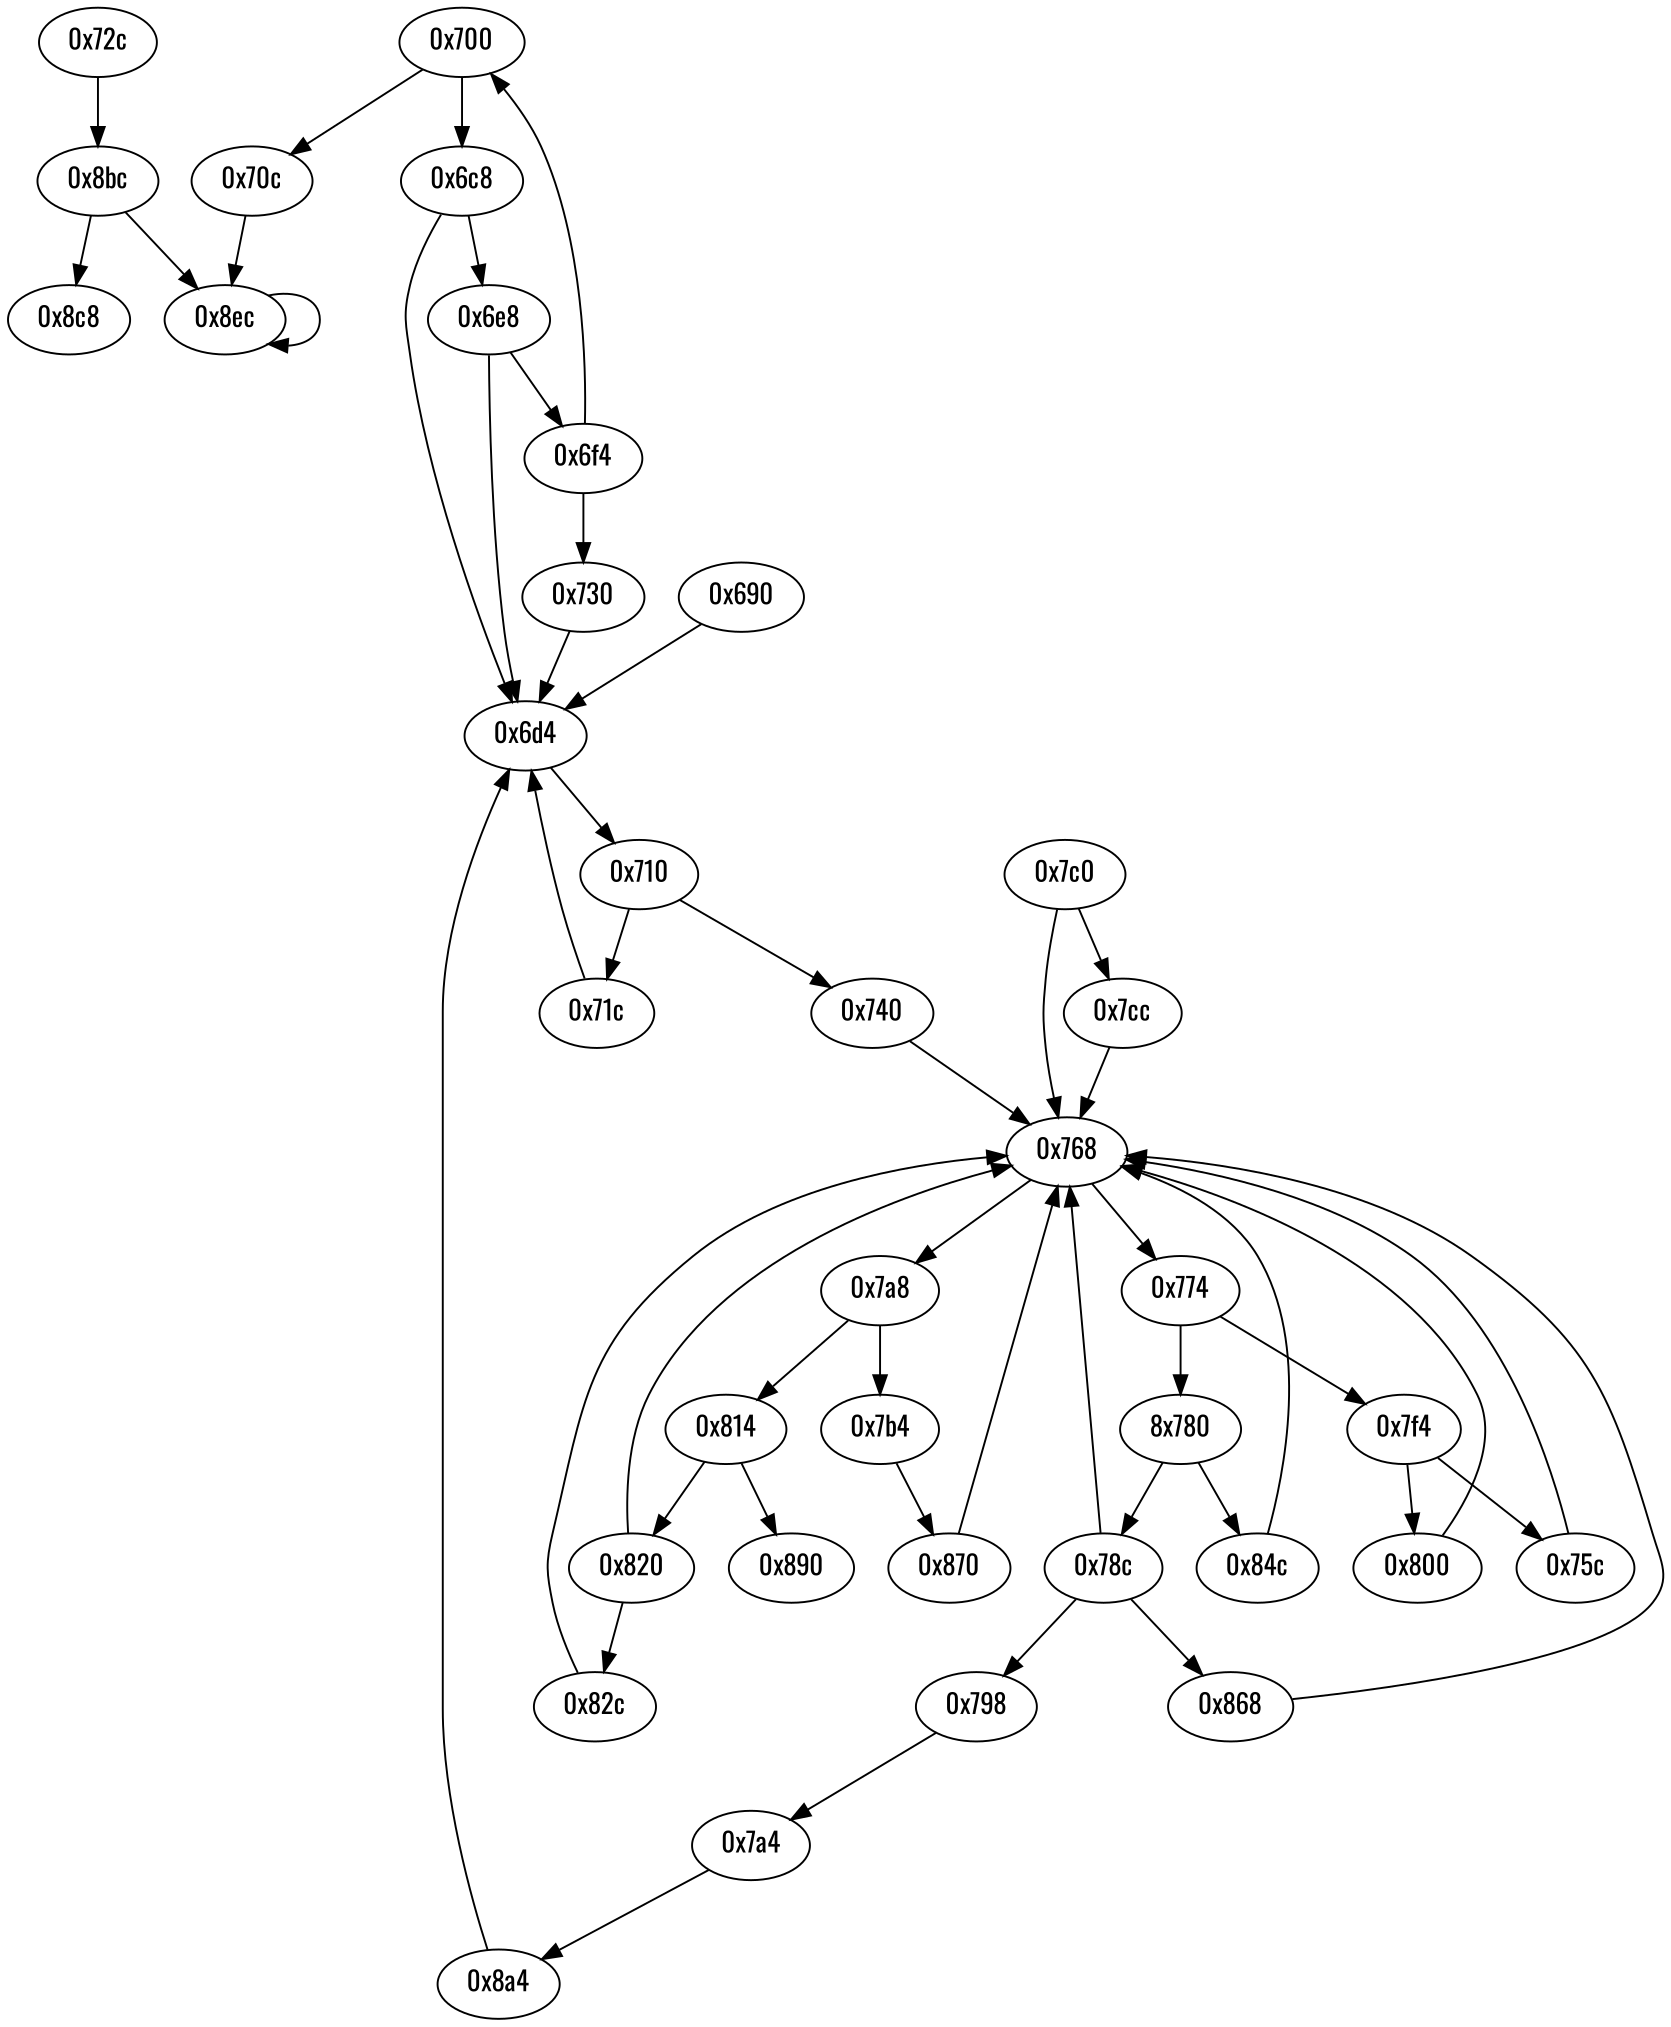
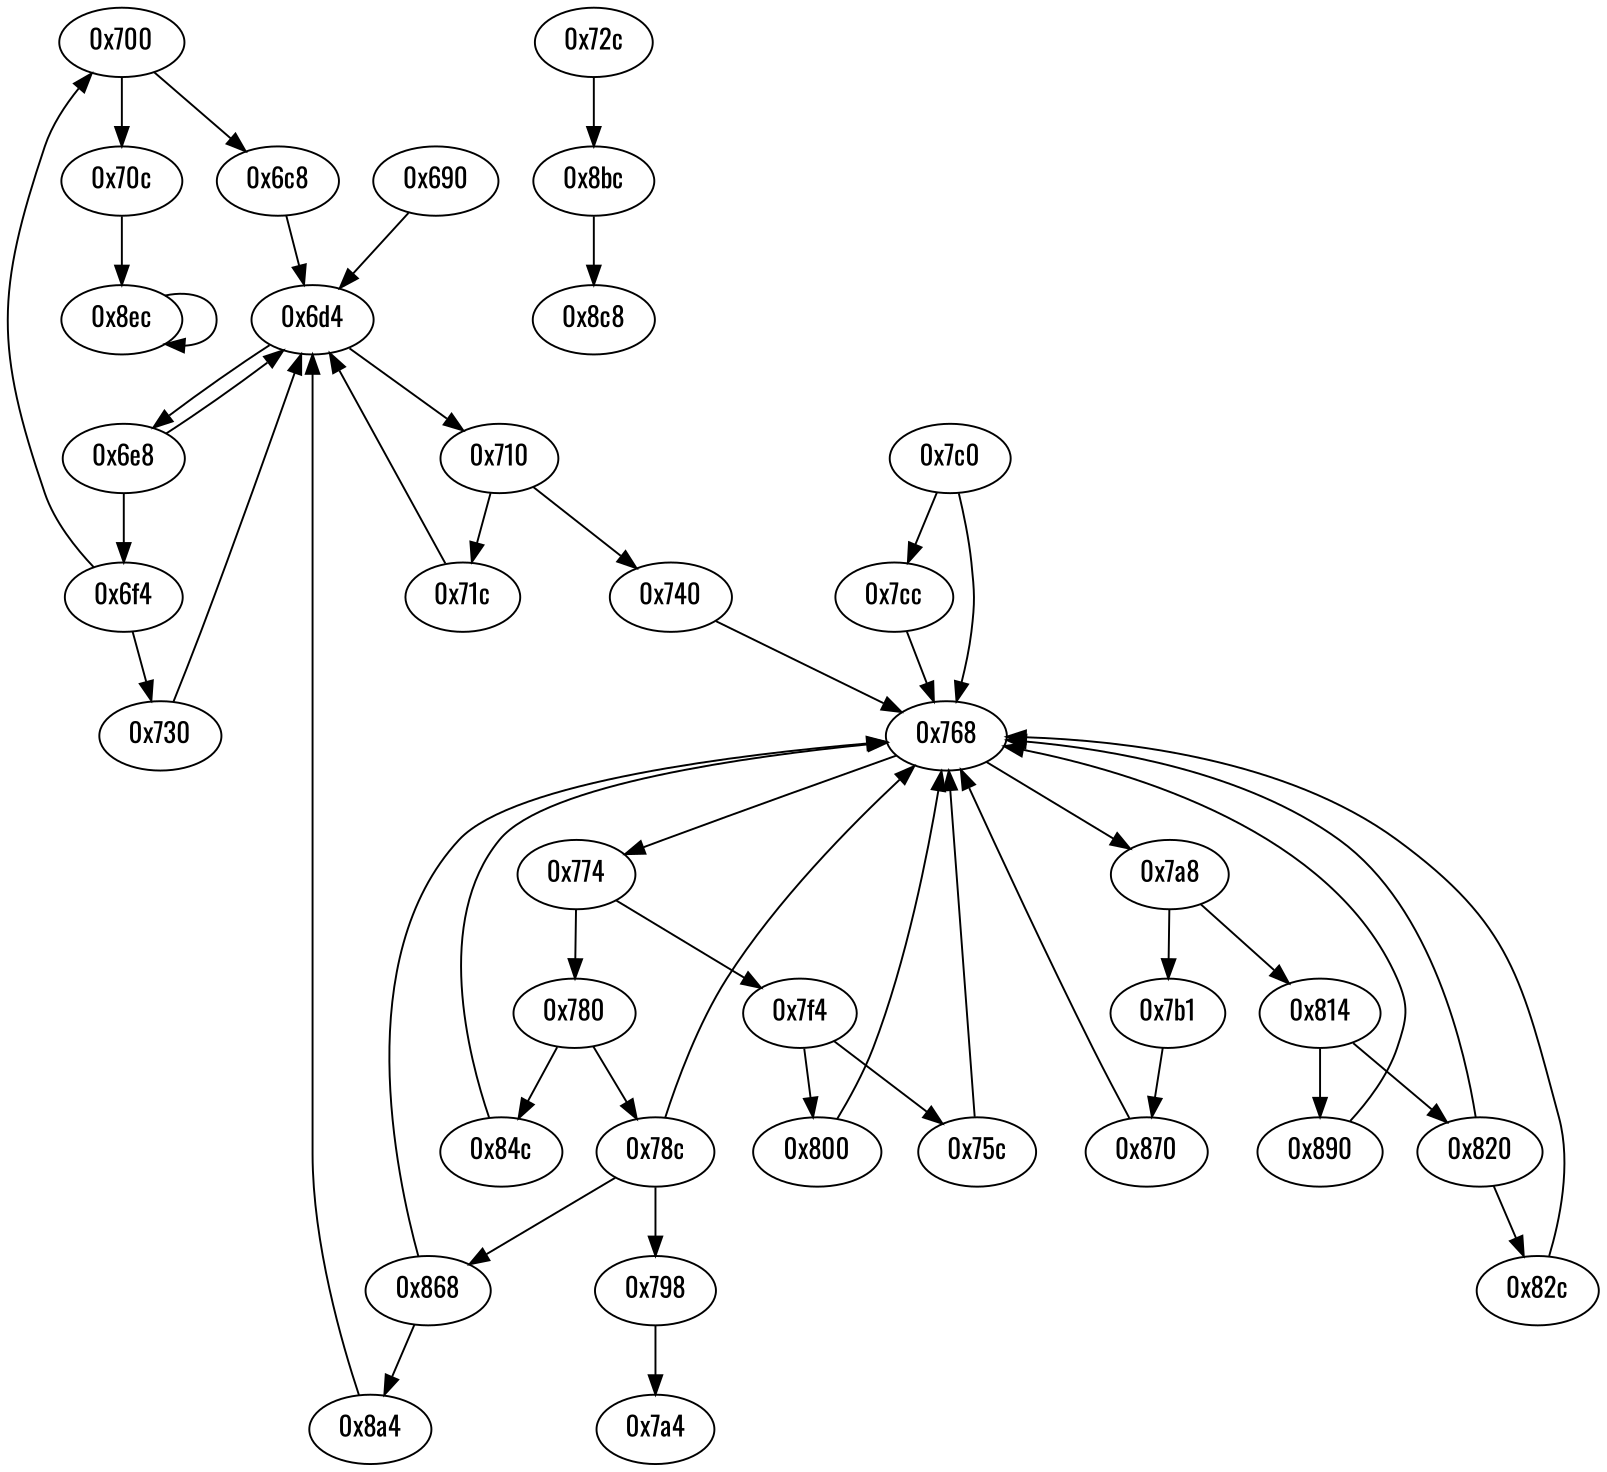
edge "0x6c8" -> "0x6e8": now "0x6d4" -> "0x6e8"
edge "0x8bc" -> "0x8ec": removed
edge "0x890" -> "0x768": added
node "0x7b4": label "0x7b4" -> "0x7b1"
node "8x780": label "8x780" -> "0x780"
edge "0x7a4" -> "0x8a4": now "0x868" -> "0x8a4"
